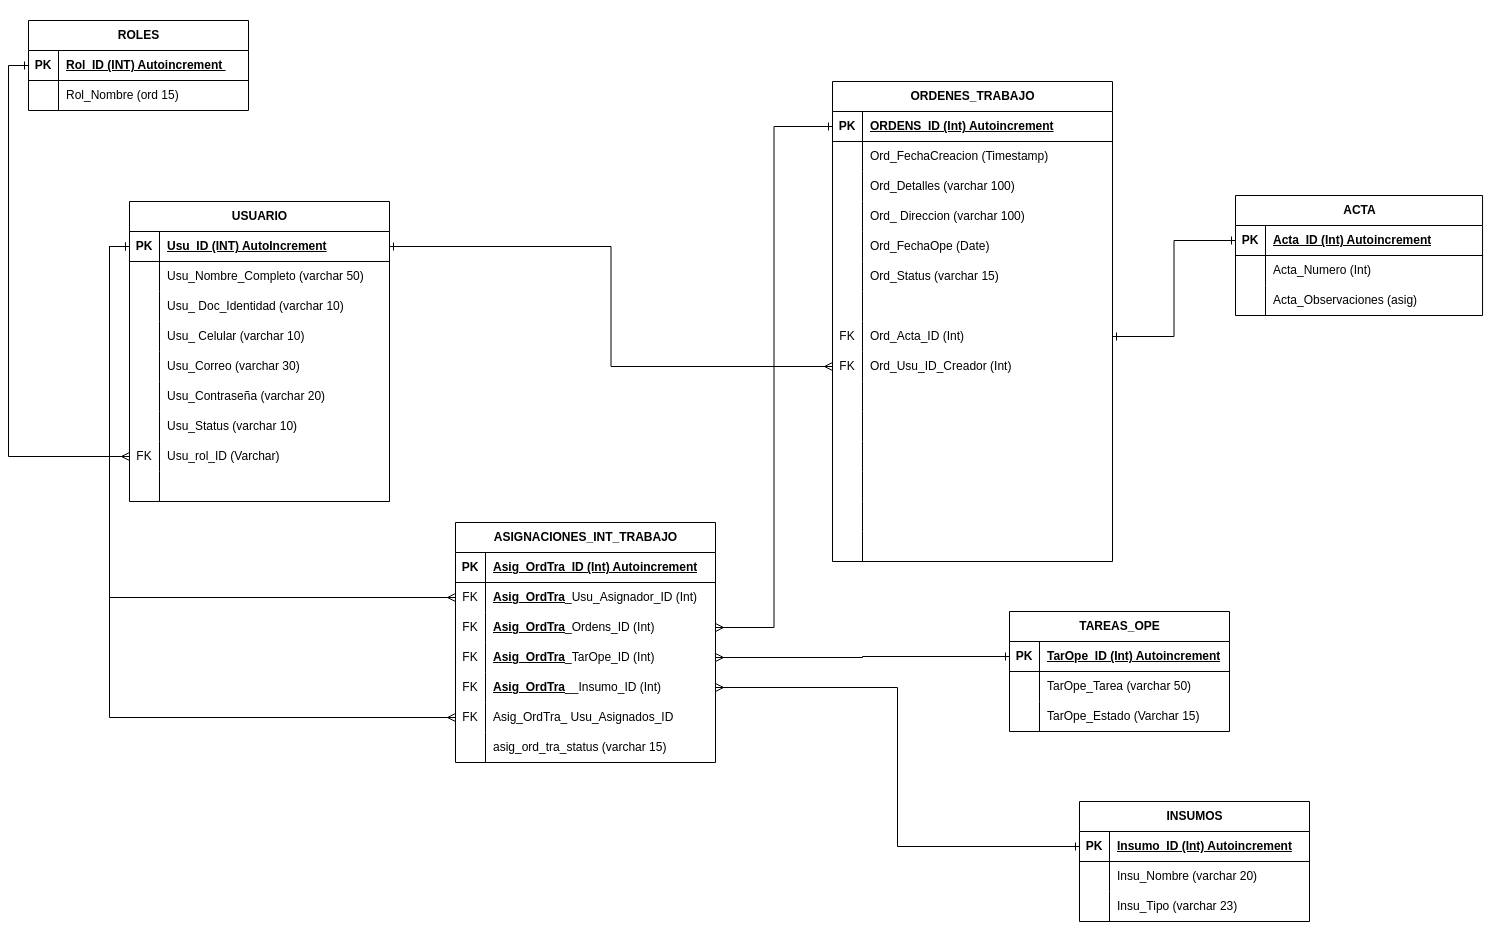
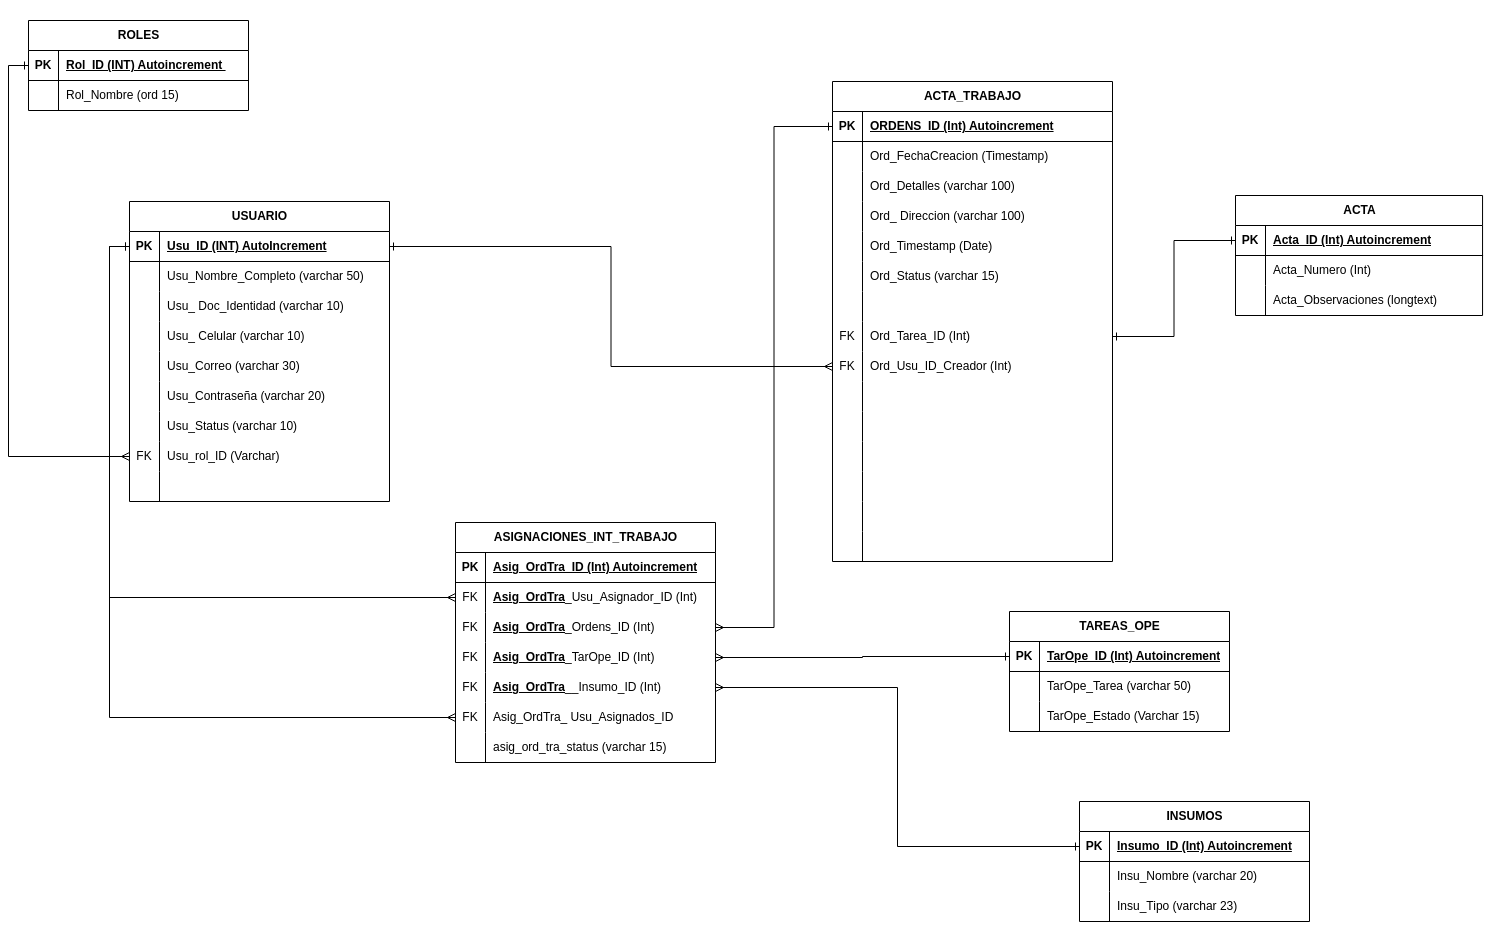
node "ORDENES_TRABAJO": label "ORDENES_TRABAJO" -> "ACTA_TRABAJO"
node "Ord_FechaOpe (Date)": label "Ord_FechaOpe (Date)" -> "Ord_Timestamp (Date)"
node "Acta_Observaciones (asig)": label "Acta_Observaciones (asig)" -> "Acta_Observaciones (longtext)"
node "Ord_Acta_ID (Int)": label "Ord_Acta_ID (Int)" -> "Ord_Tarea_ID (Int)"
